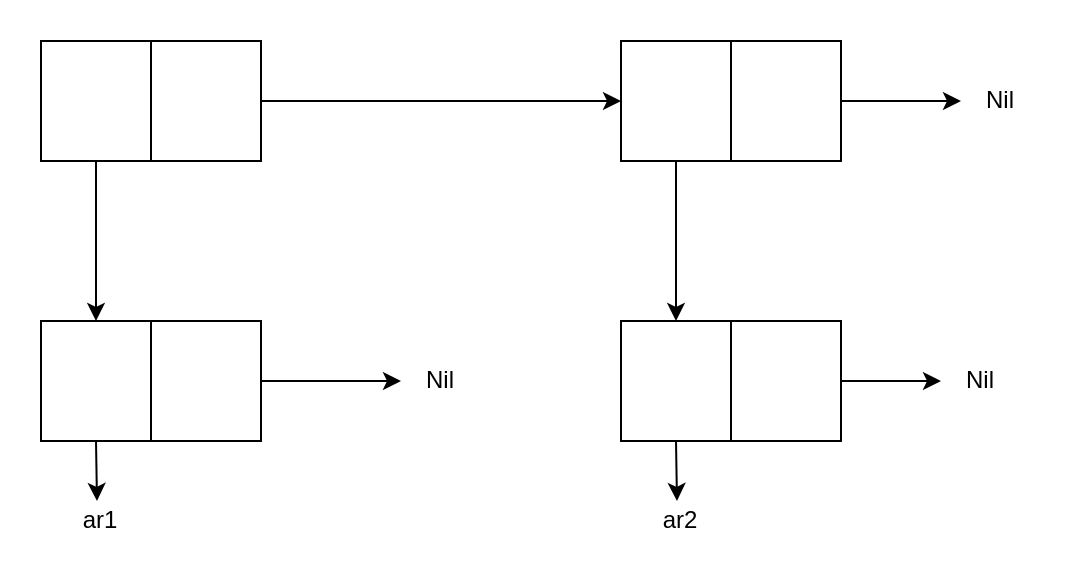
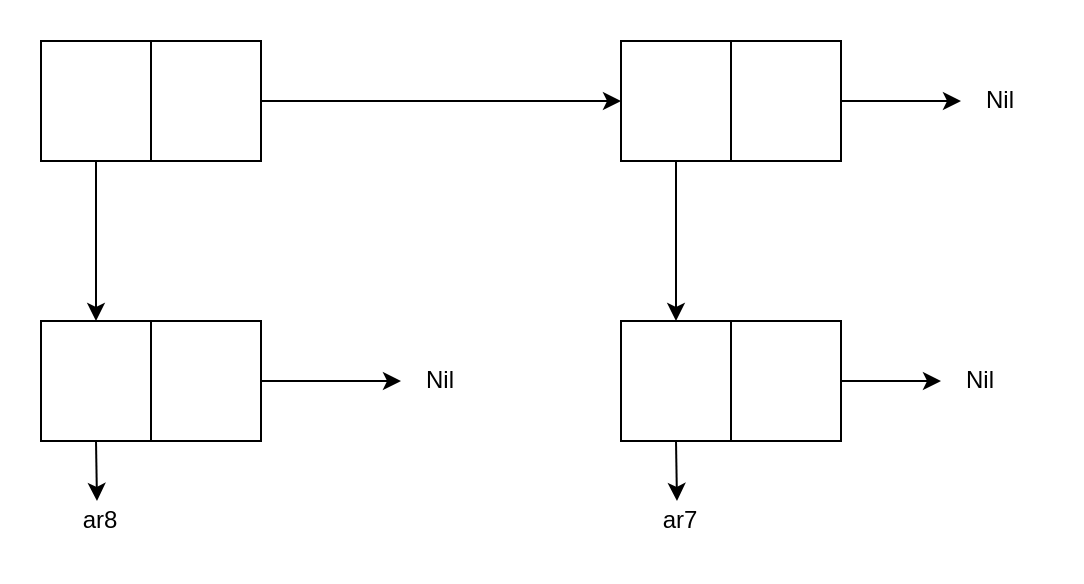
node "ar1": label "ar1" -> "ar8"
node "ar2": label "ar2" -> "ar7"
